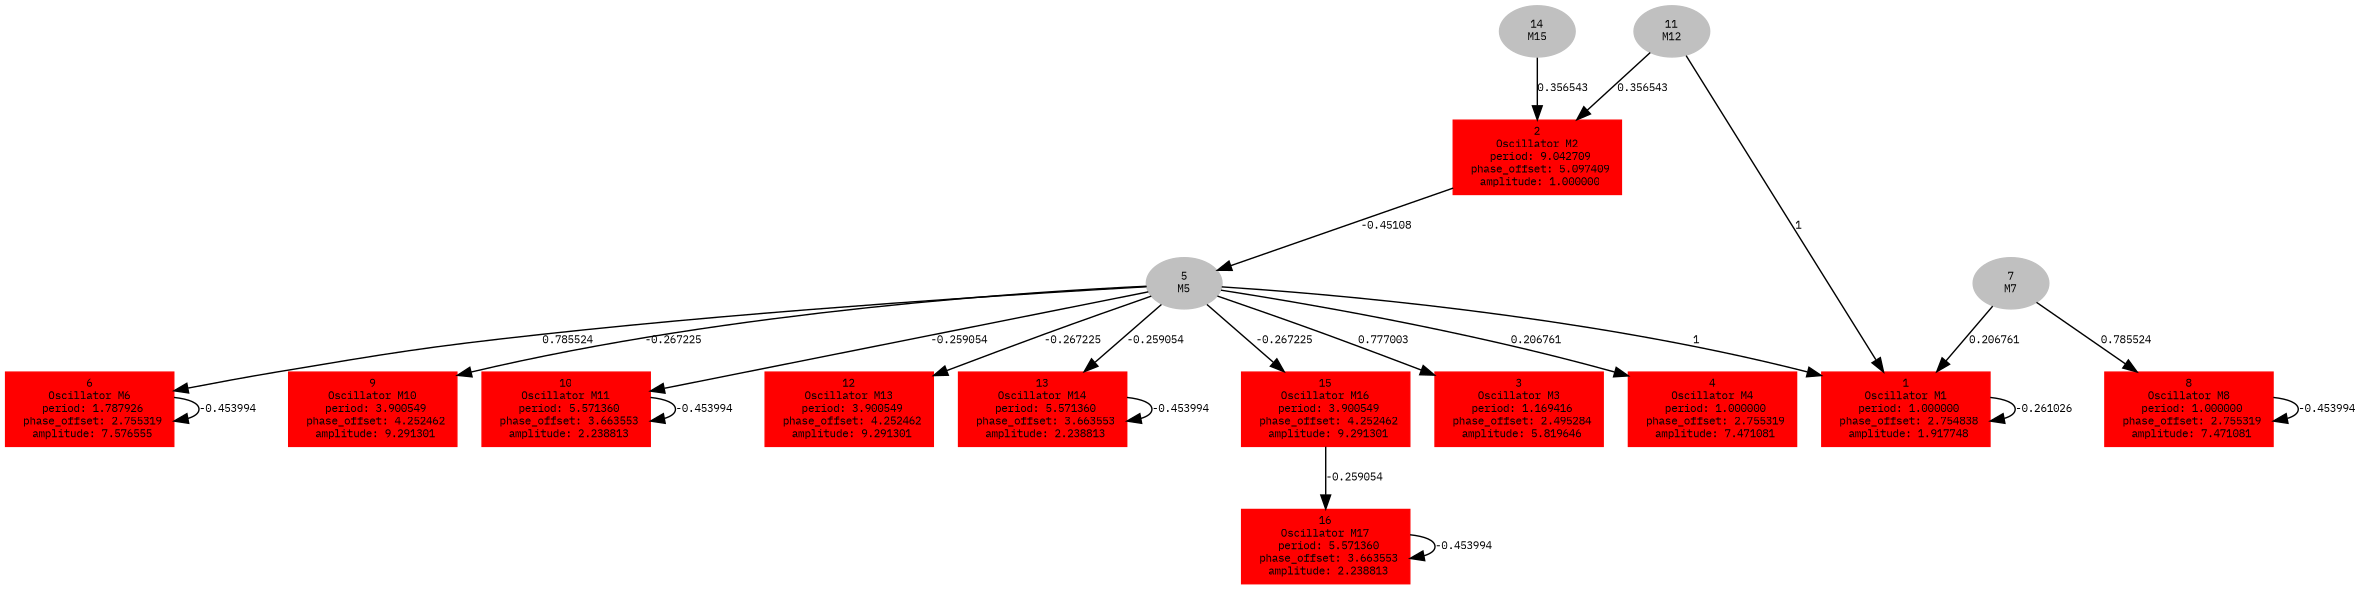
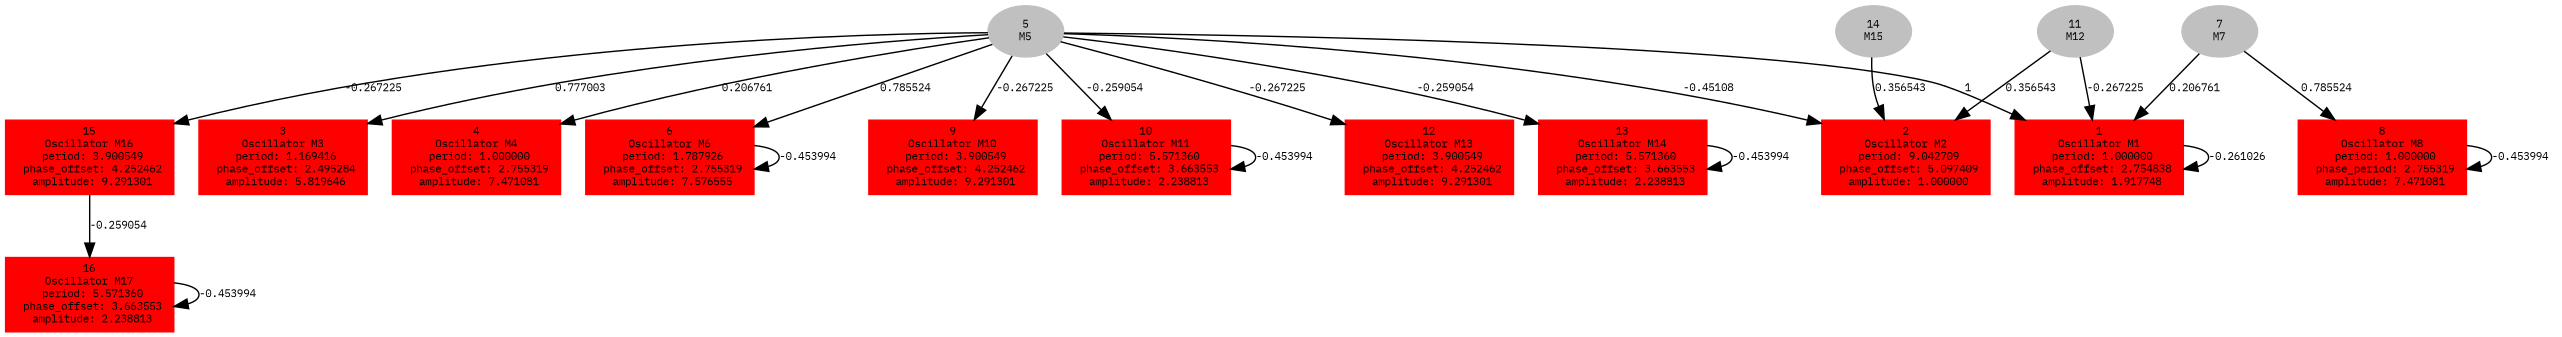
edge "11" -> "1": label "1 " -> "-0.267225 "
edge "2" -> "5": reversed
node "8": text "phase_offset: 2.755319" -> "phase_period: 2.755319"
